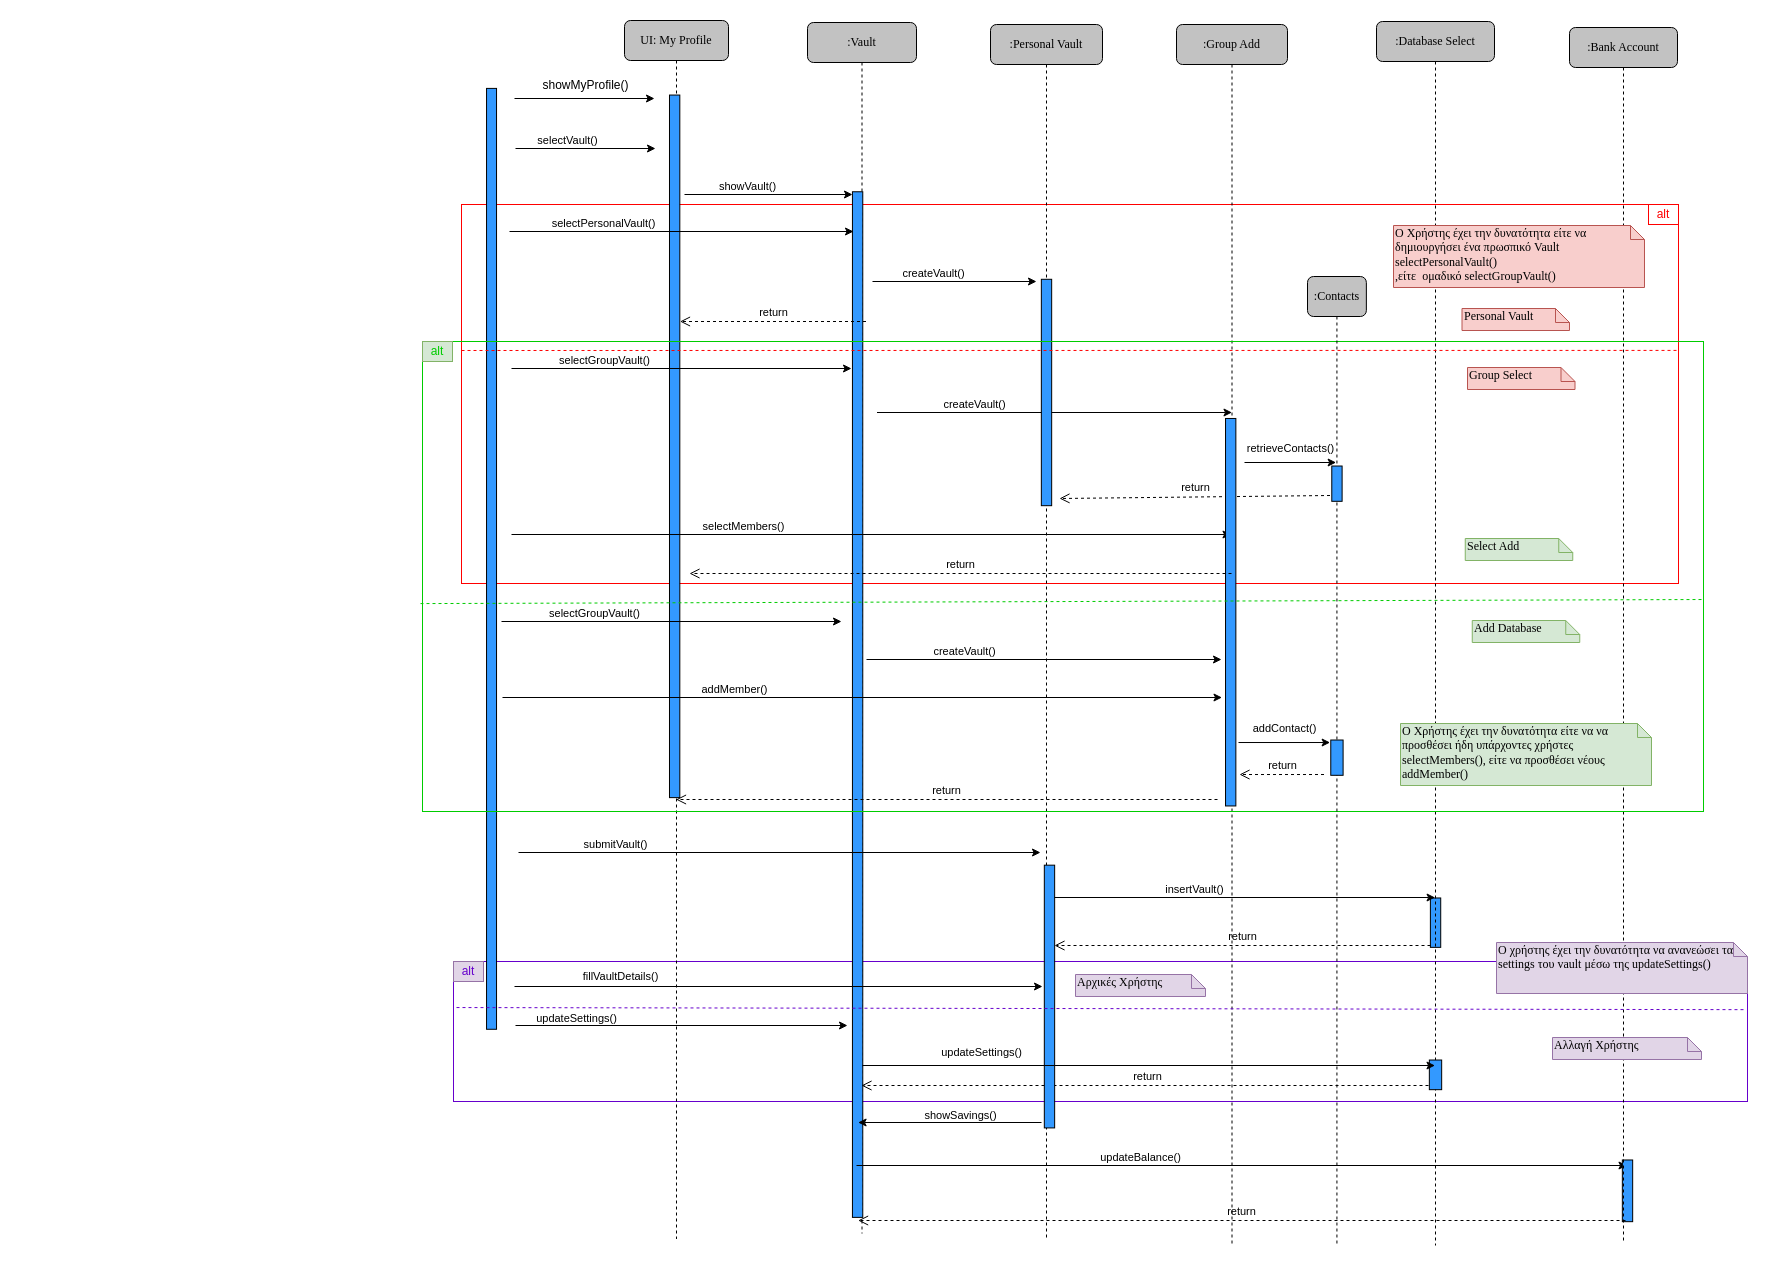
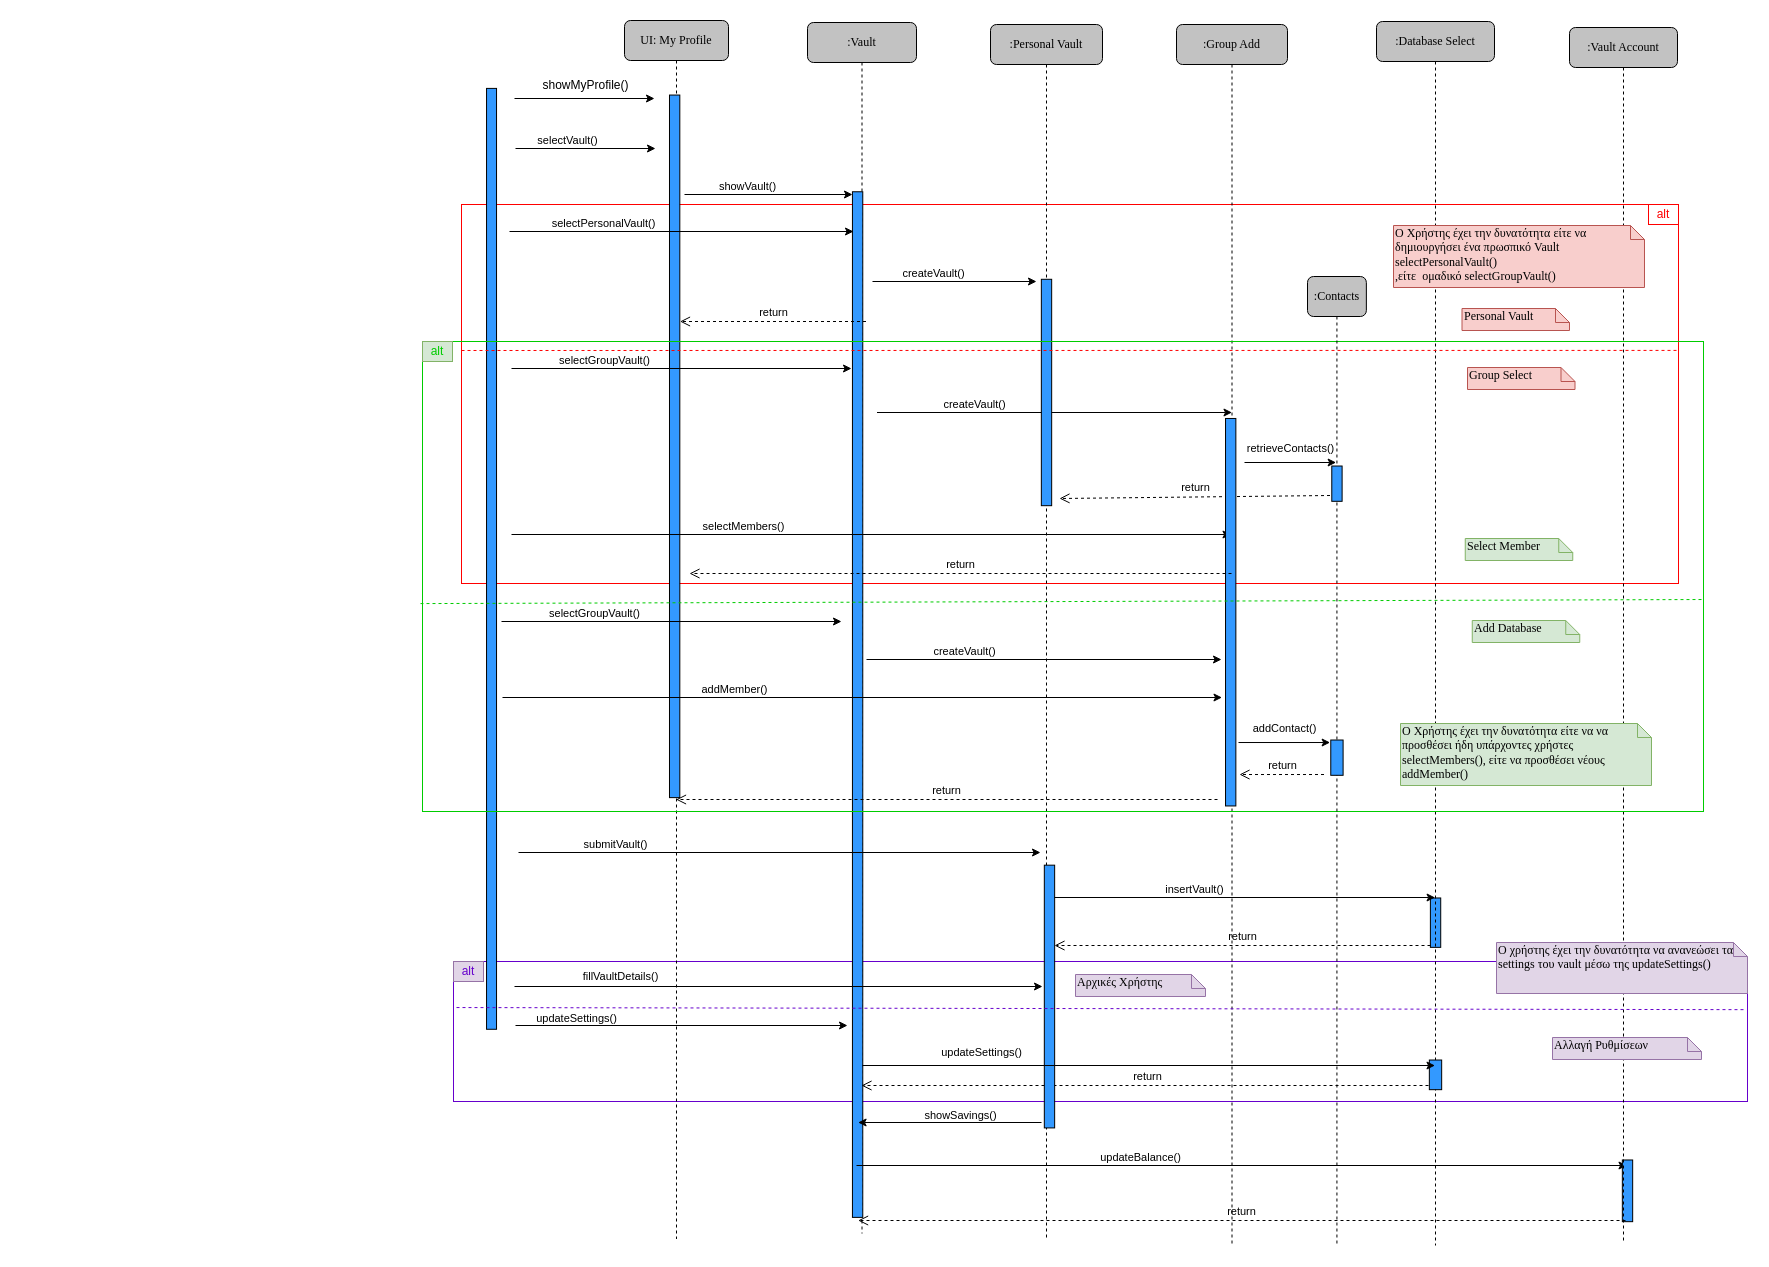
node ":Bank Account": label ":Bank Account" -> ":Vault Account"
node "Select Add": label "Select Add" -> "Select Member"
node "Αλλαγή Χρήστης": label "Αλλαγή Χρήστης" -> "Αλλαγή Ρυθμίσεων"
